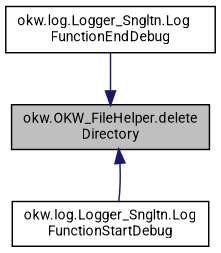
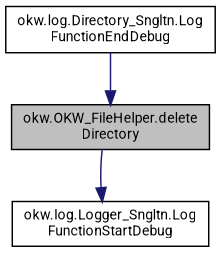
node "okw.log.Logger_Sngltn.Log FunctionEndDebug": label "okw.log.Logger_Sngltn.Log FunctionEndDebug" -> "okw.log.Directory_Sngltn.Log FunctionEndDebug"
edge "okw.log.Logger_Sngltn.Log FunctionStartDebug" -> "okw.OKW_FileHelper.delete Directory": reversed
